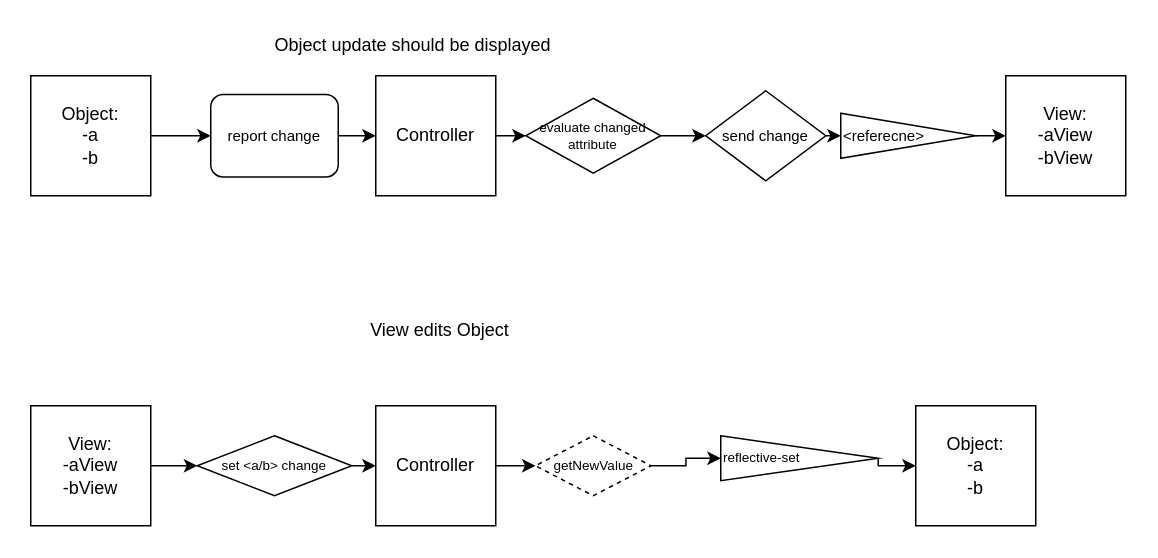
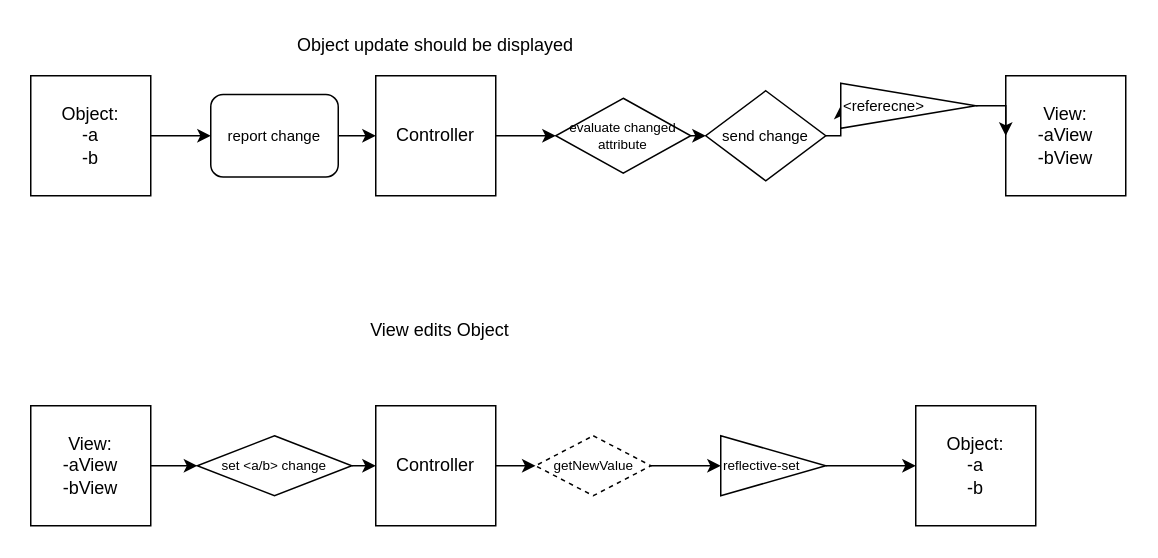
node "Object update should be displayed": moved (413, 46) -> (436, 46)
node "evaluate changed attribute": moved (593, 136) -> (623, 136)
node "<referecne>": moved (908, 136) -> (908, 106)
node "reflective-set": size 158x45 -> 105x60
